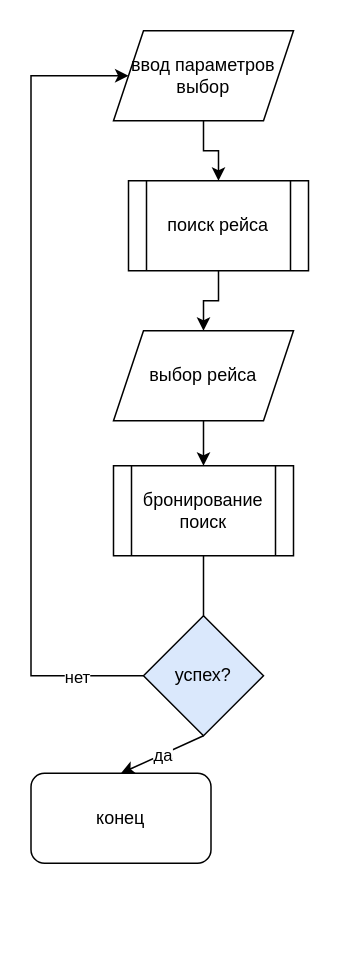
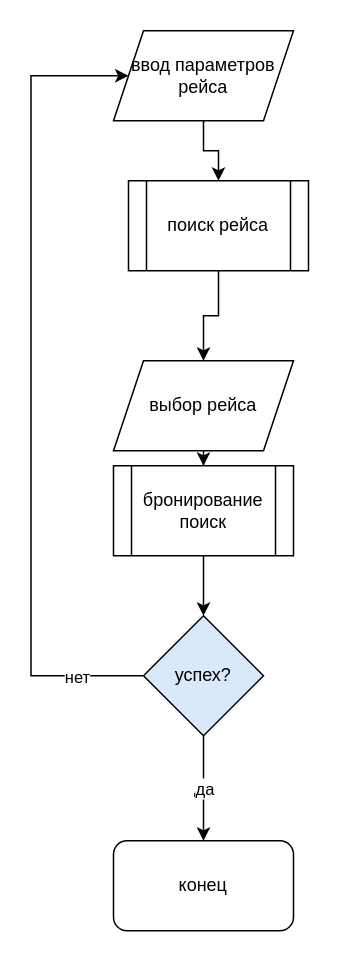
node "ввод параметров выбор": label "ввод параметров выбор" -> "ввод параметров рейса"
node "выбор рейса": moved (203, 376) -> (203, 406)
edge "бронирование поиск" -- "успех?": arrowhead none -> classic
node "конец": moved (121, 818) -> (203, 886)
